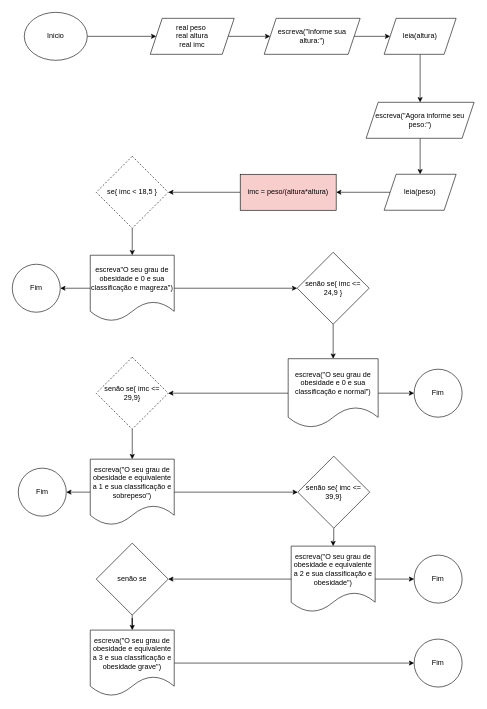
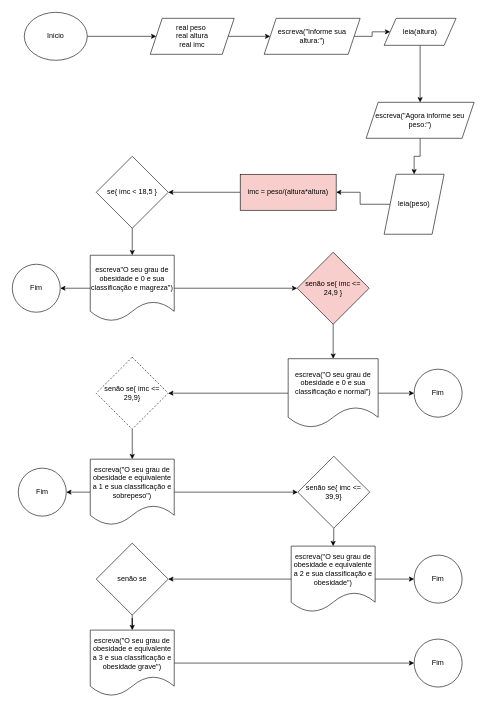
node "leia(altura)": size 72x36 -> 72x27
node "se{ imc < 18,5 }": style dashed -> solid
node "leia(peso)": size 72x36 -> 60x60
node "senão se{ imc <= 24,9 }": fillcolor #ffffff -> #f8cecc
